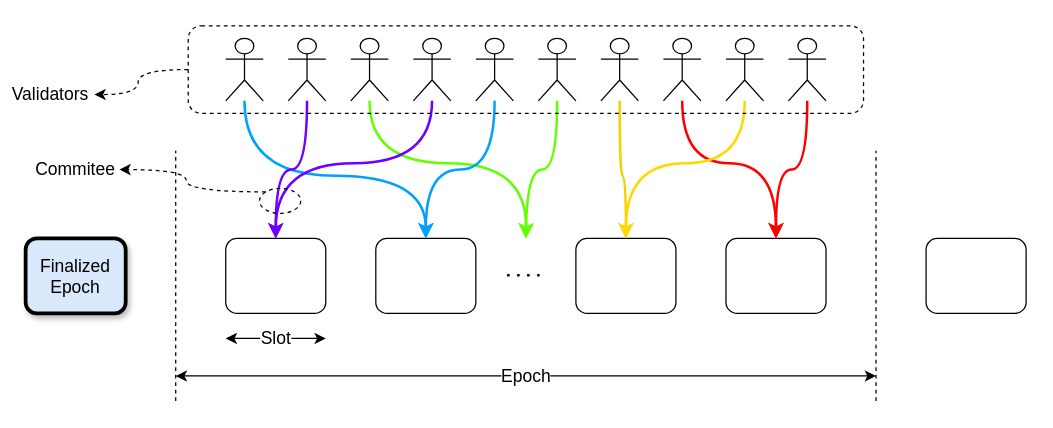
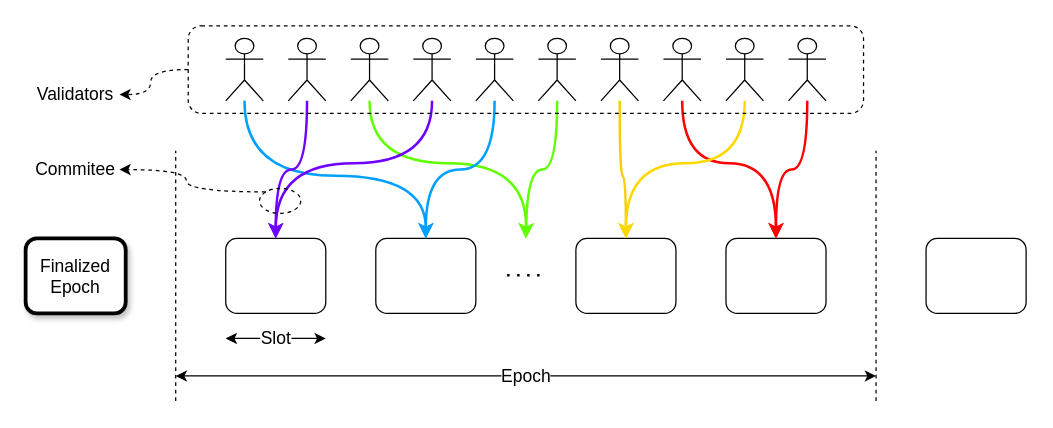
node "Validators": moved (51, 94) -> (76, 94)
node "Finalized Epoch": fillcolor #dae8fc -> #ffffff
